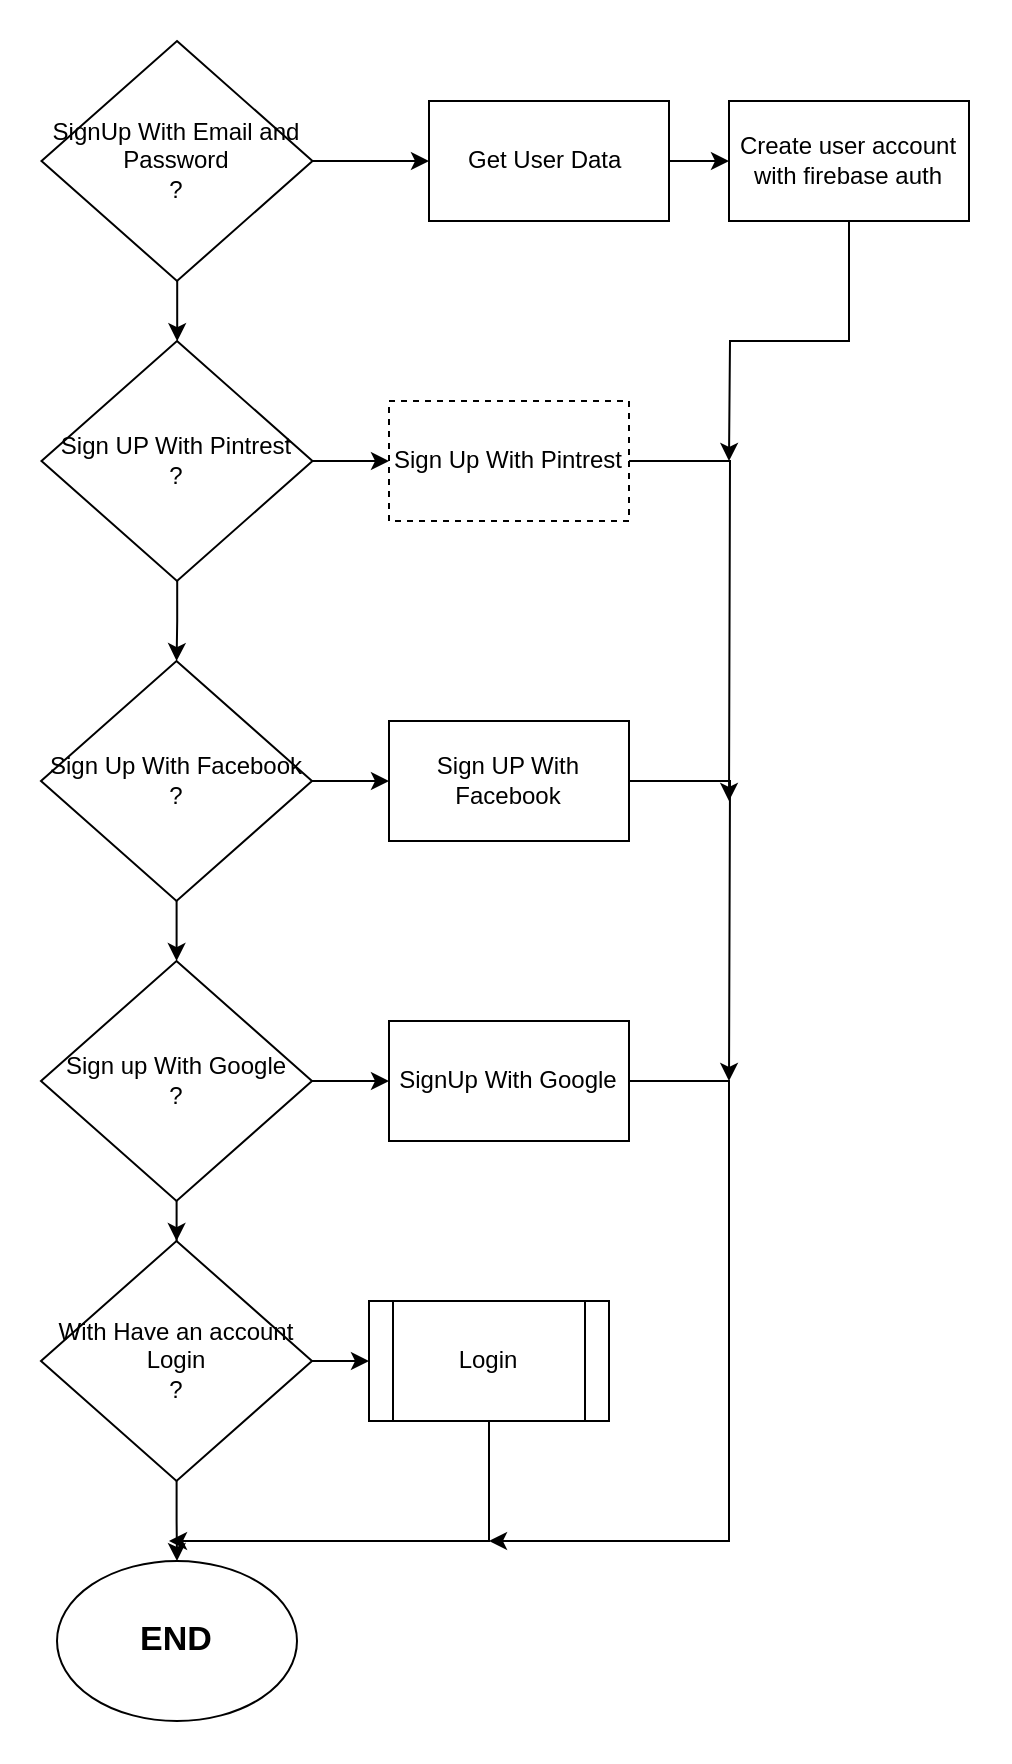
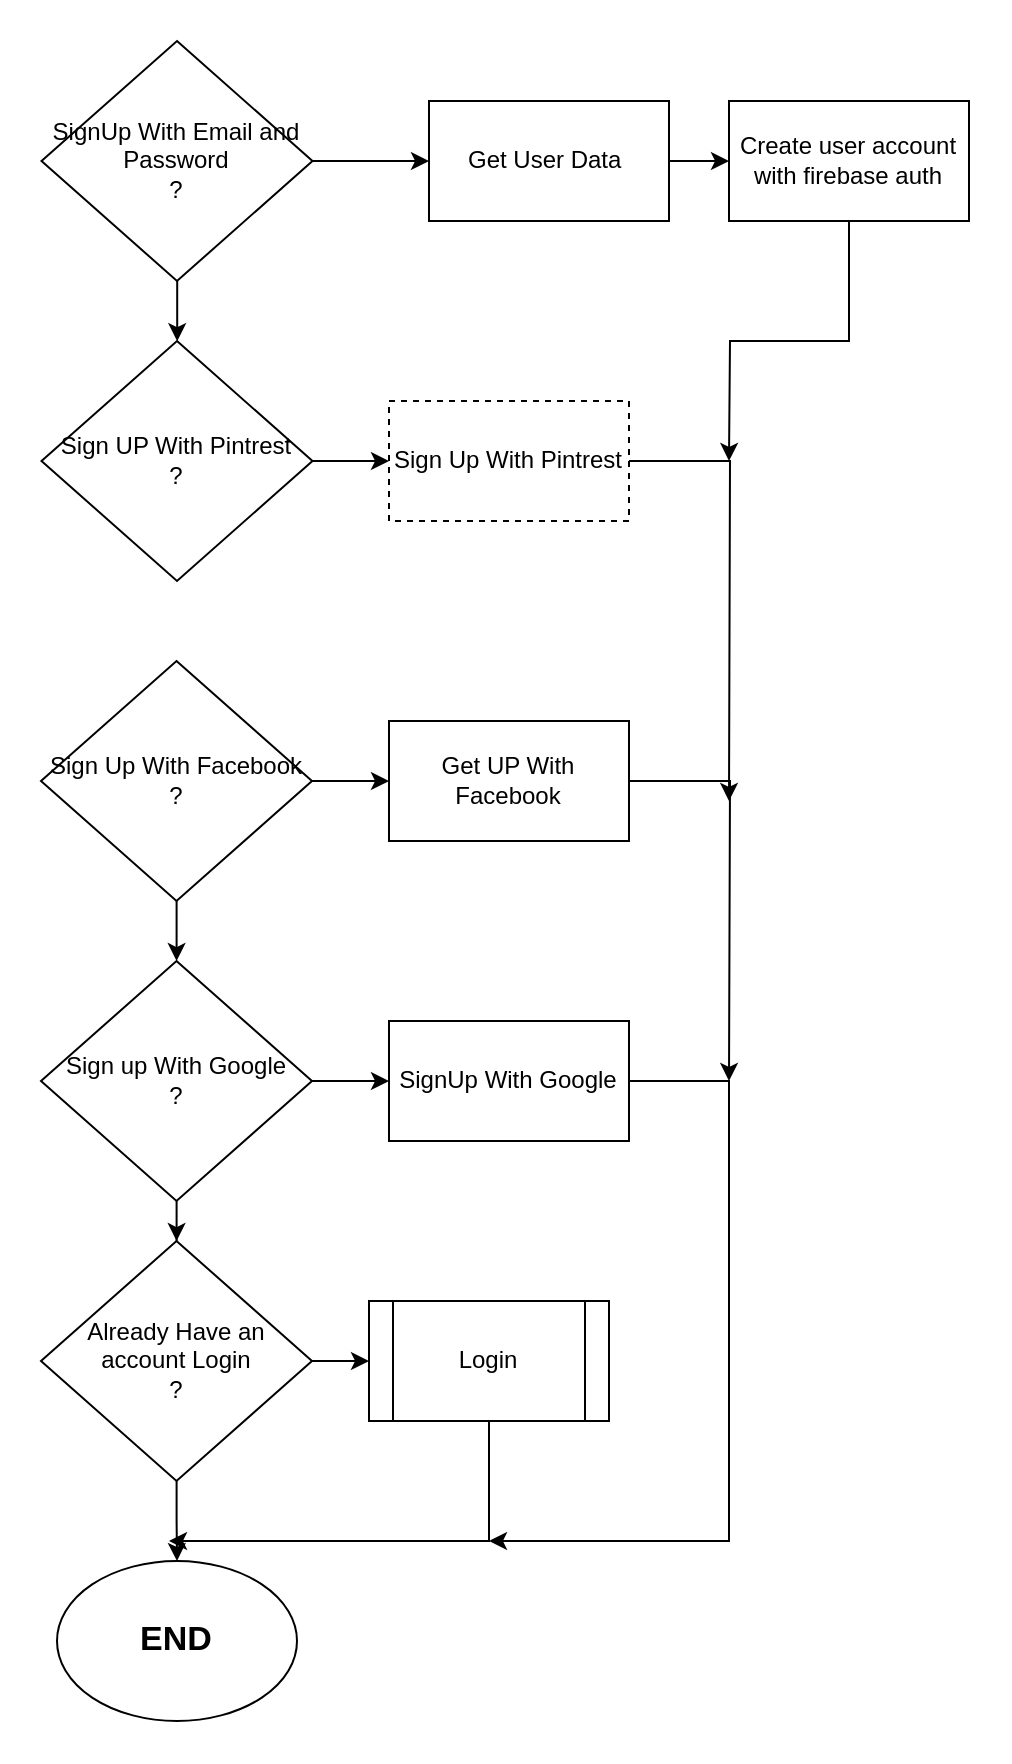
edge "Sign UP With Pintrest ?" -> "Sign Up With Facebook ?": removed
node "Sign UP With Facebook": label "Sign UP With Facebook" -> "Get UP With Facebook"
node "With Have an account Login ?": label "With Have an account Login ?" -> "Already Have an account Login ?"
